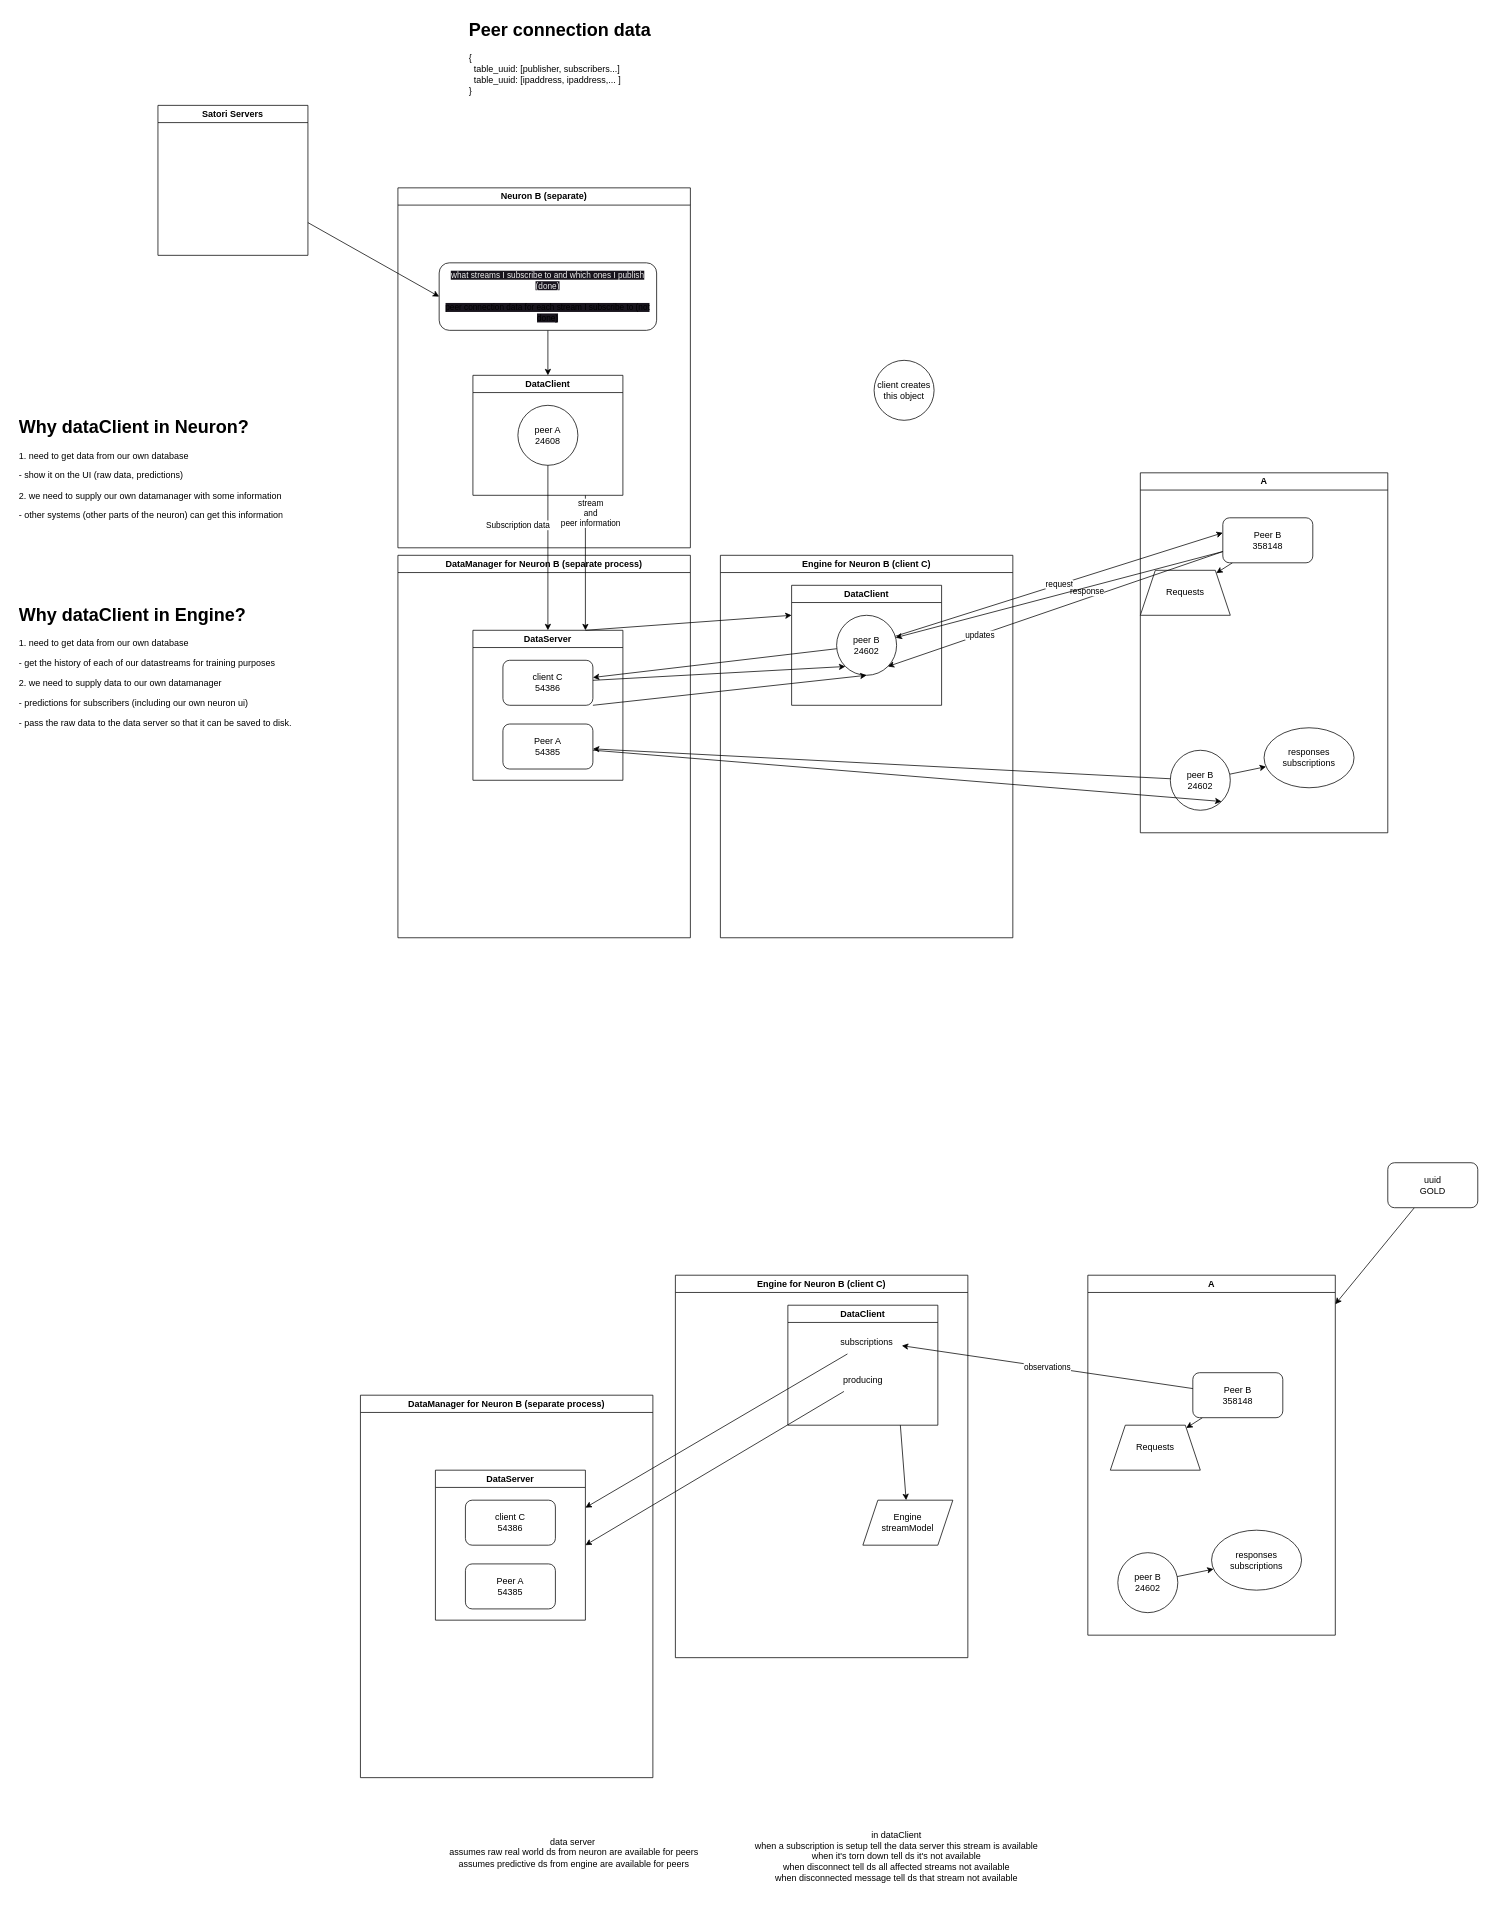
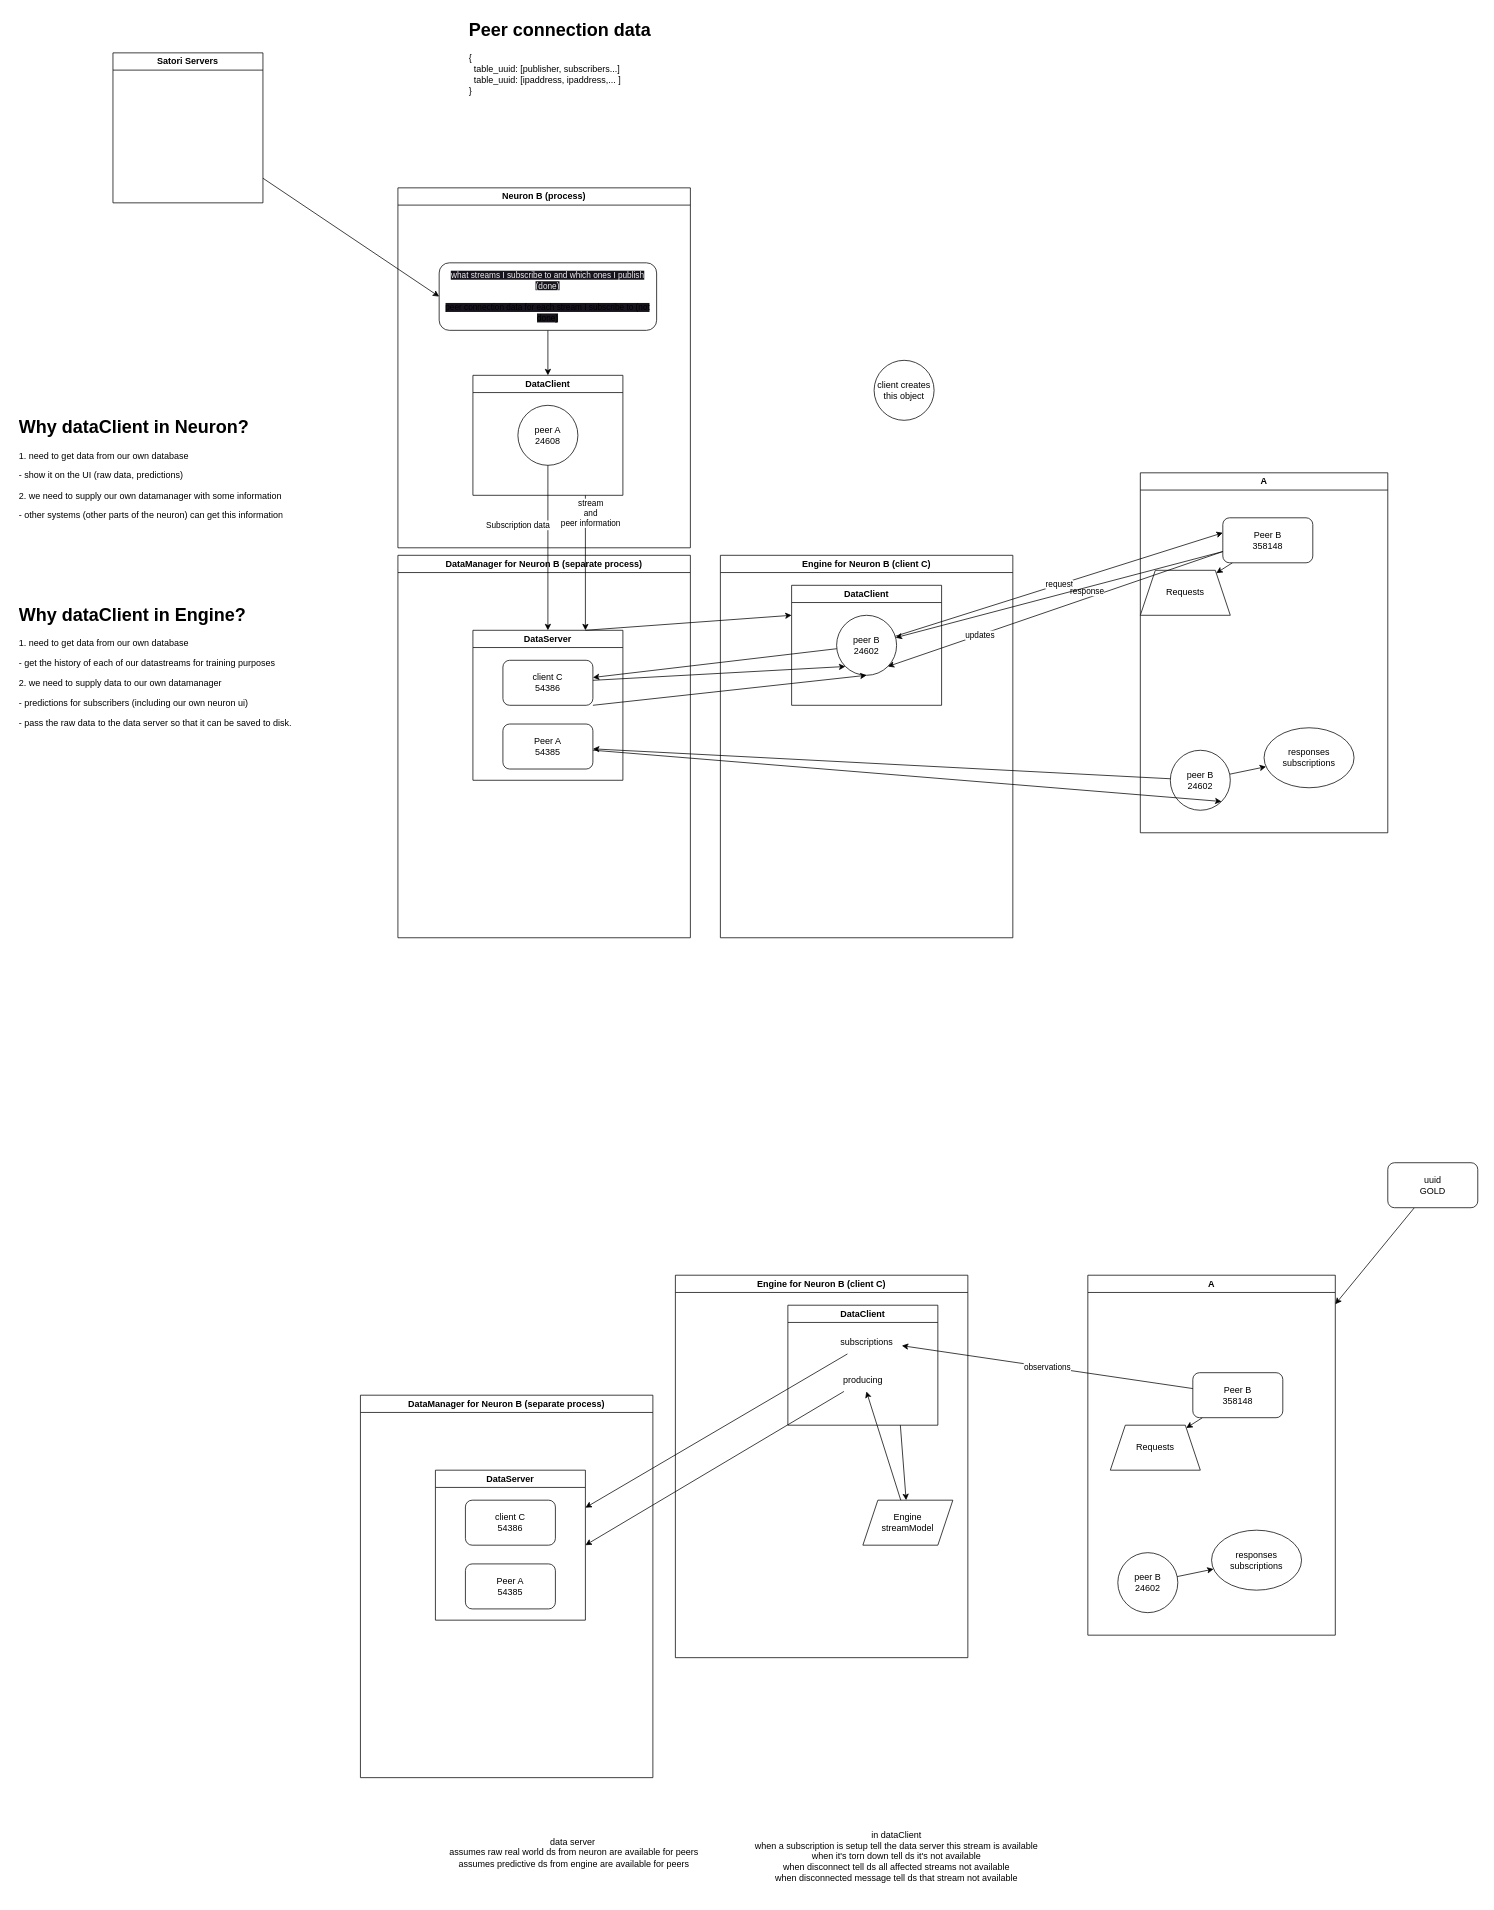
node "Satori Servers": moved (233, 180) -> (188, 128)
node "Neuron B (separate)": label "Neuron B (separate)" -> "Neuron B (process)"
edge "Engine streamModel" -> "producing": added
